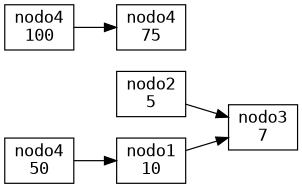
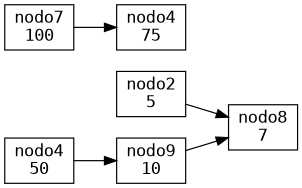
node "nodo4 100": label "nodo4 100" -> "nodo7 100"
node "nodo3 7": label "nodo3 7" -> "nodo8 7"
node "nodo1 10": label "nodo1 10" -> "nodo9 10"
